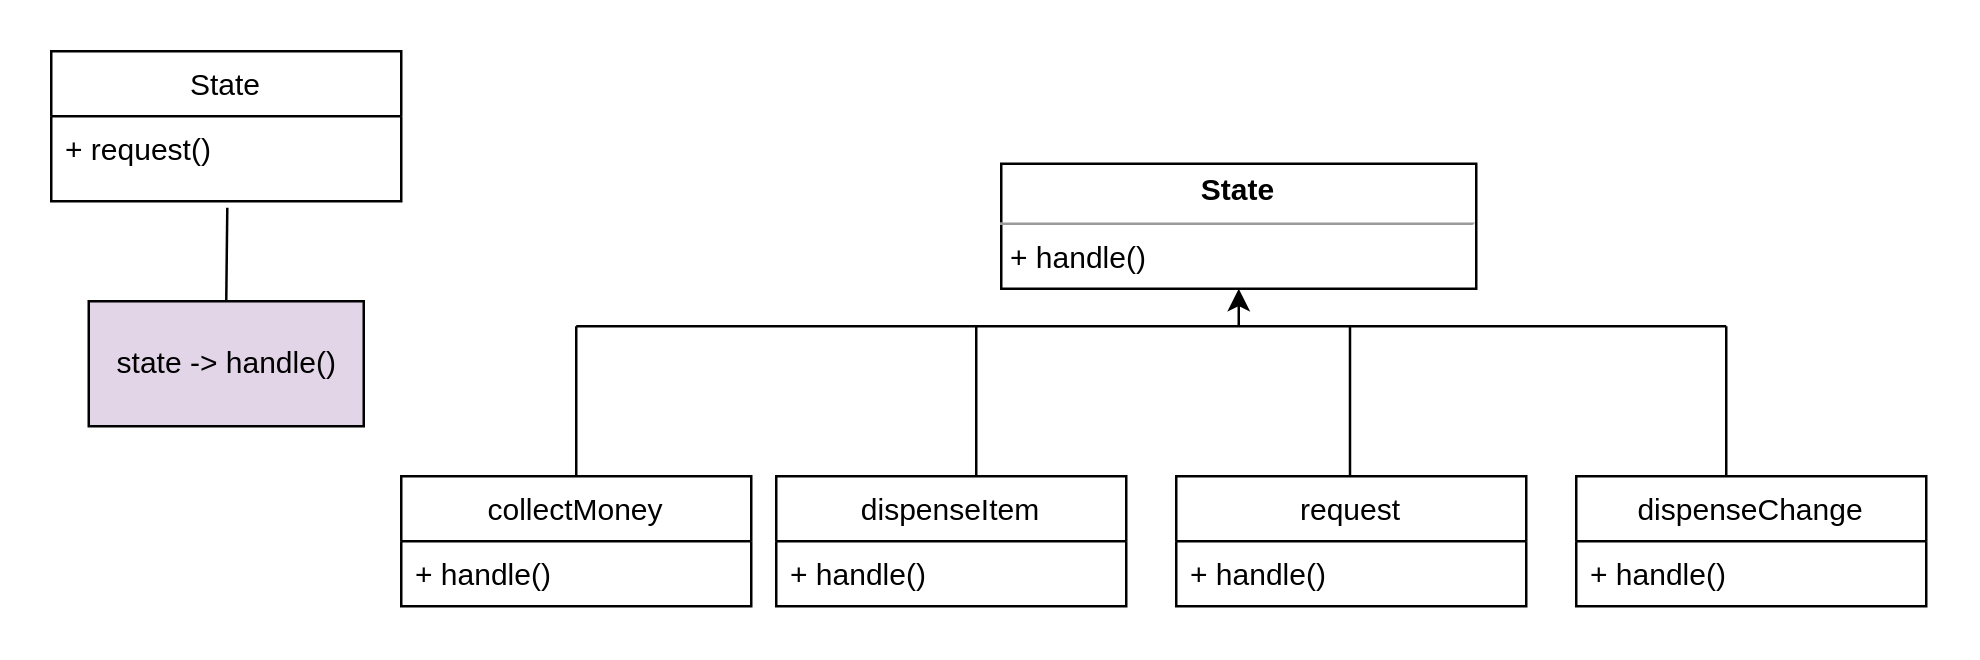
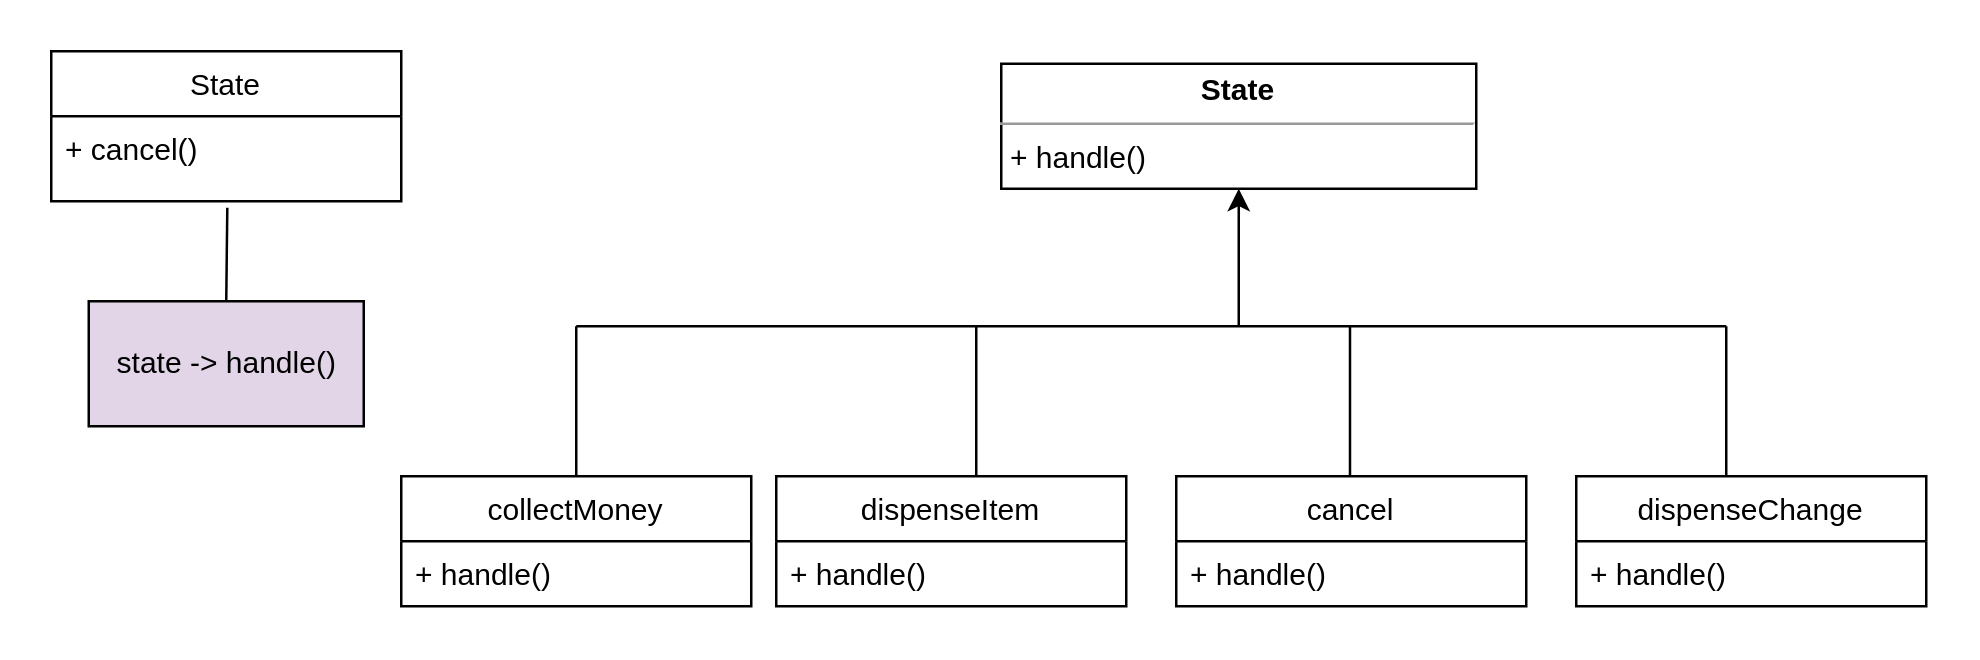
node "+ request()": label "+ request()" -> "+ cancel()"
node "State + handle()": moved (1239, 226) -> (1239, 126)
node "request": label "request" -> "cancel"
